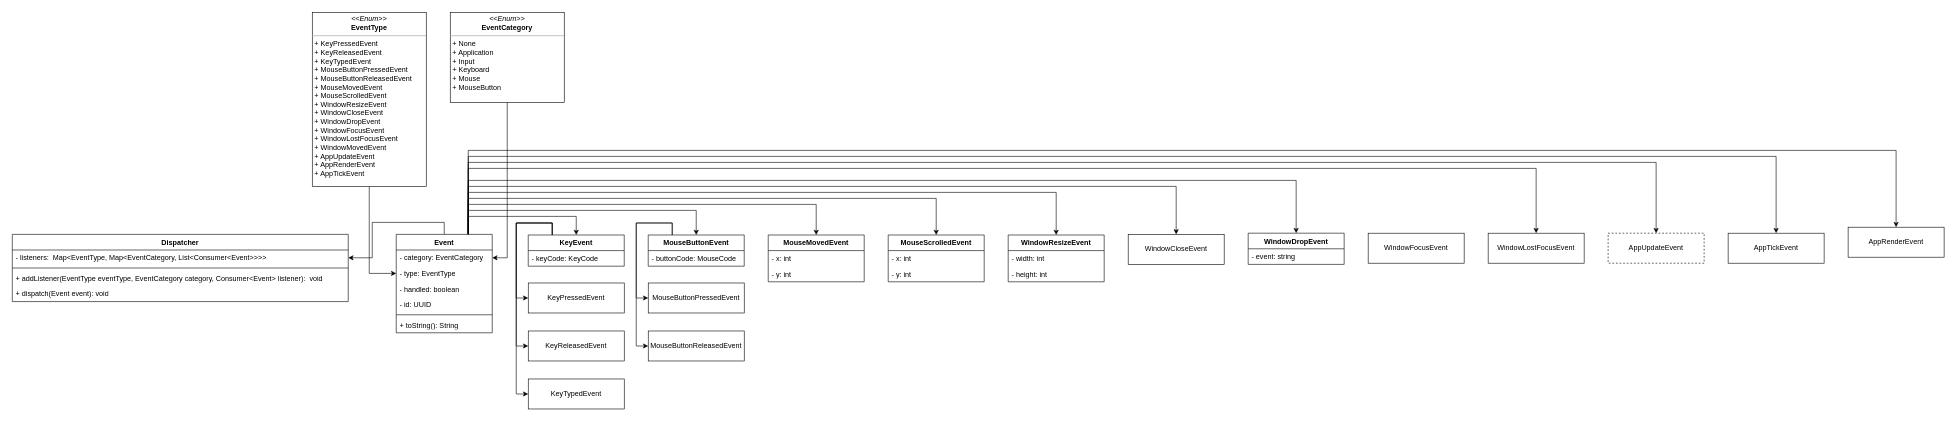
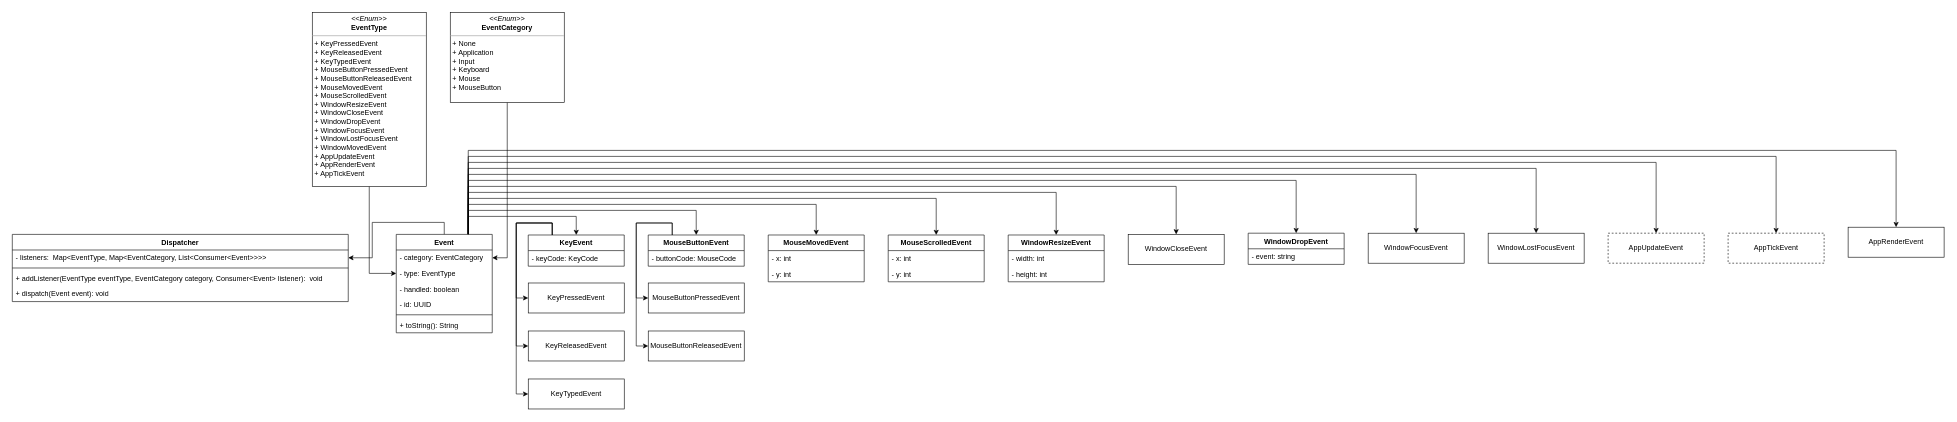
edge "Event" -> "WindowFocusEvent": added
node "AppTickEvent": style solid -> dashed
